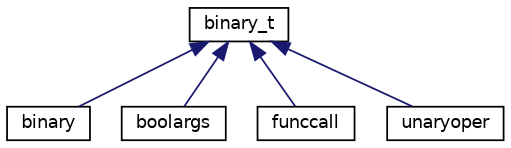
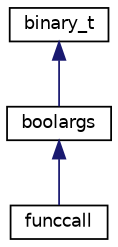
edge "funccall" -> "binary_t": now "funccall" -> "boolargs"
node "binary": removed
node "unaryoper": removed
